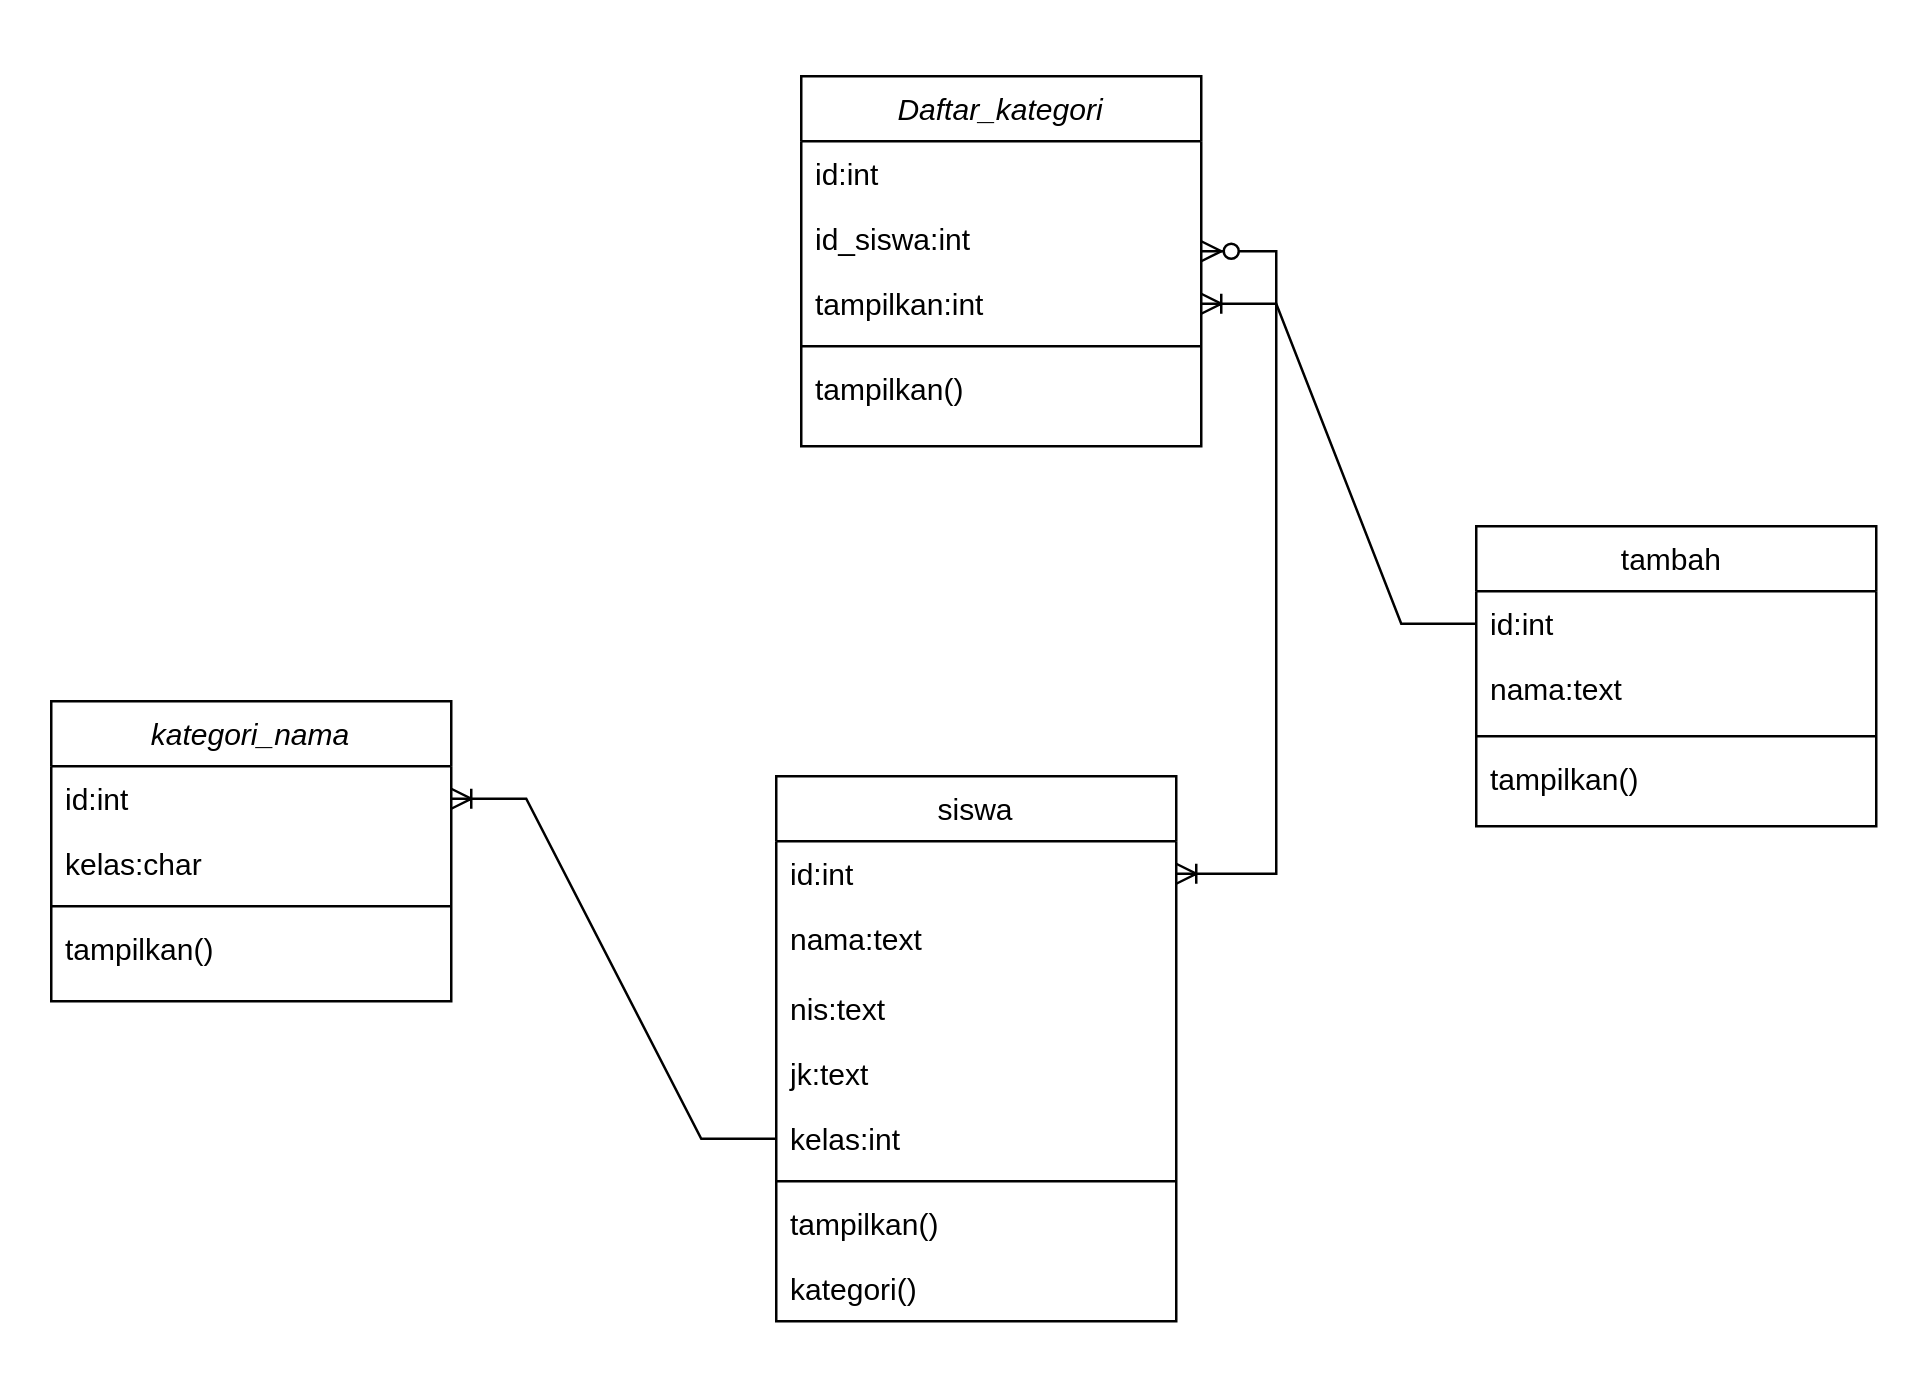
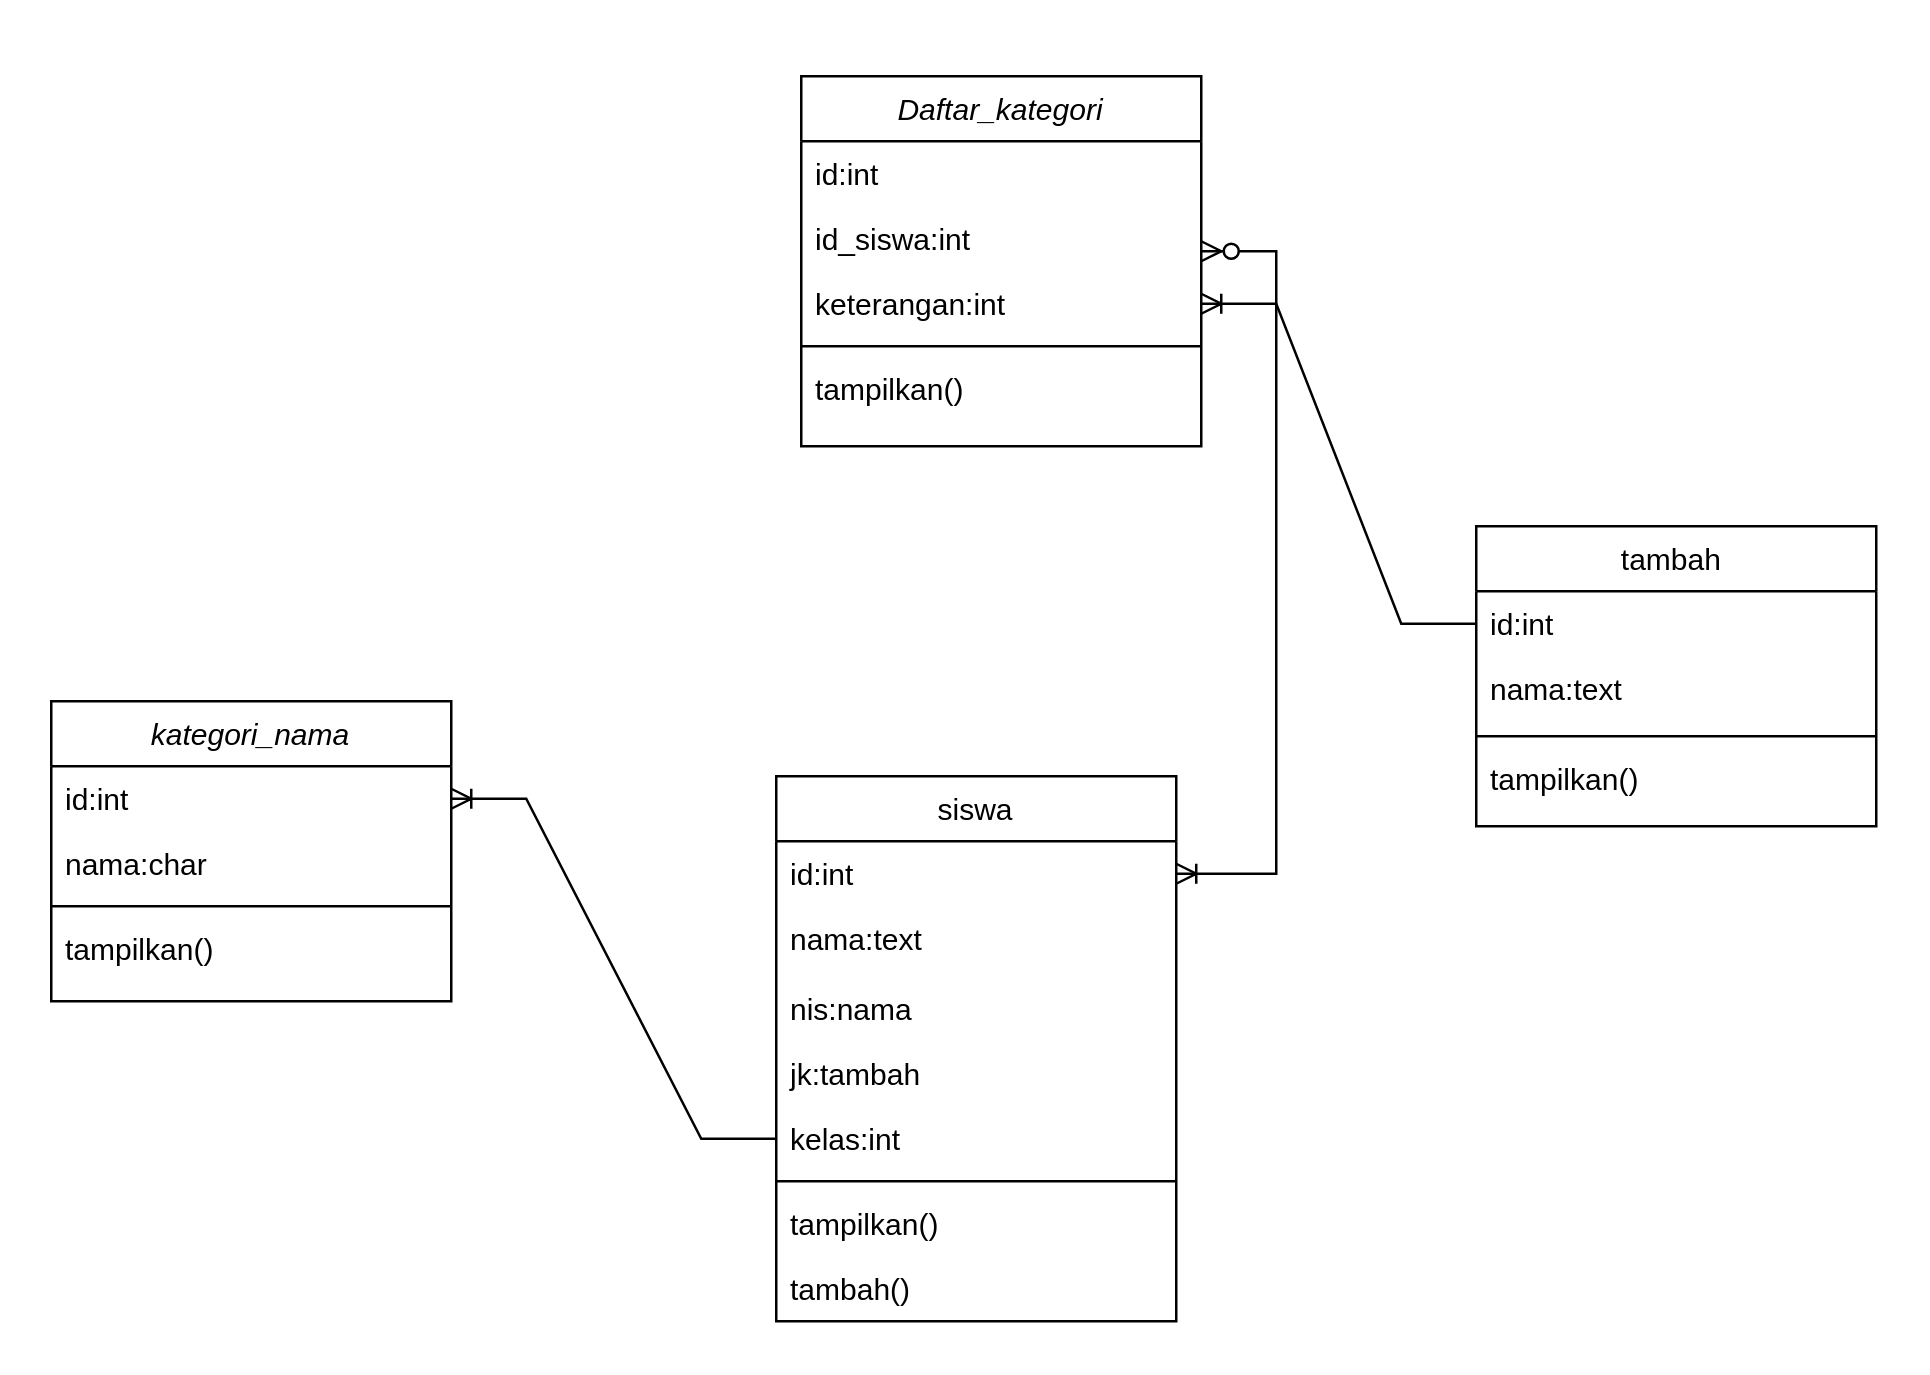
node "tampilkan:int": label "tampilkan:int" -> "keterangan:int"
node "kelas:char": label "kelas:char" -> "nama:char"
node "nis:text": label "nis:text" -> "nis:nama"
node "jk:text": label "jk:text" -> "jk:tambah"
node "kategori()": label "kategori()" -> "tambah()"
